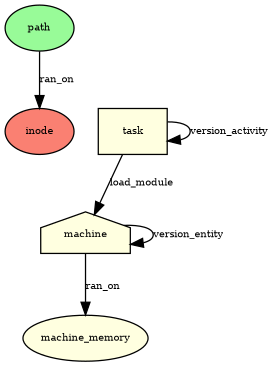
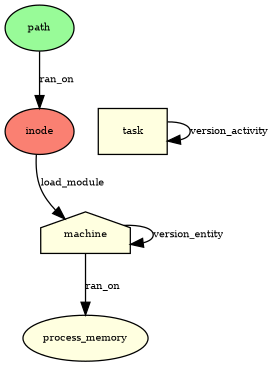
edge "task" -> "machine": now "inode" -> "machine"
node "machine_memory": label "machine_memory" -> "process_memory"
